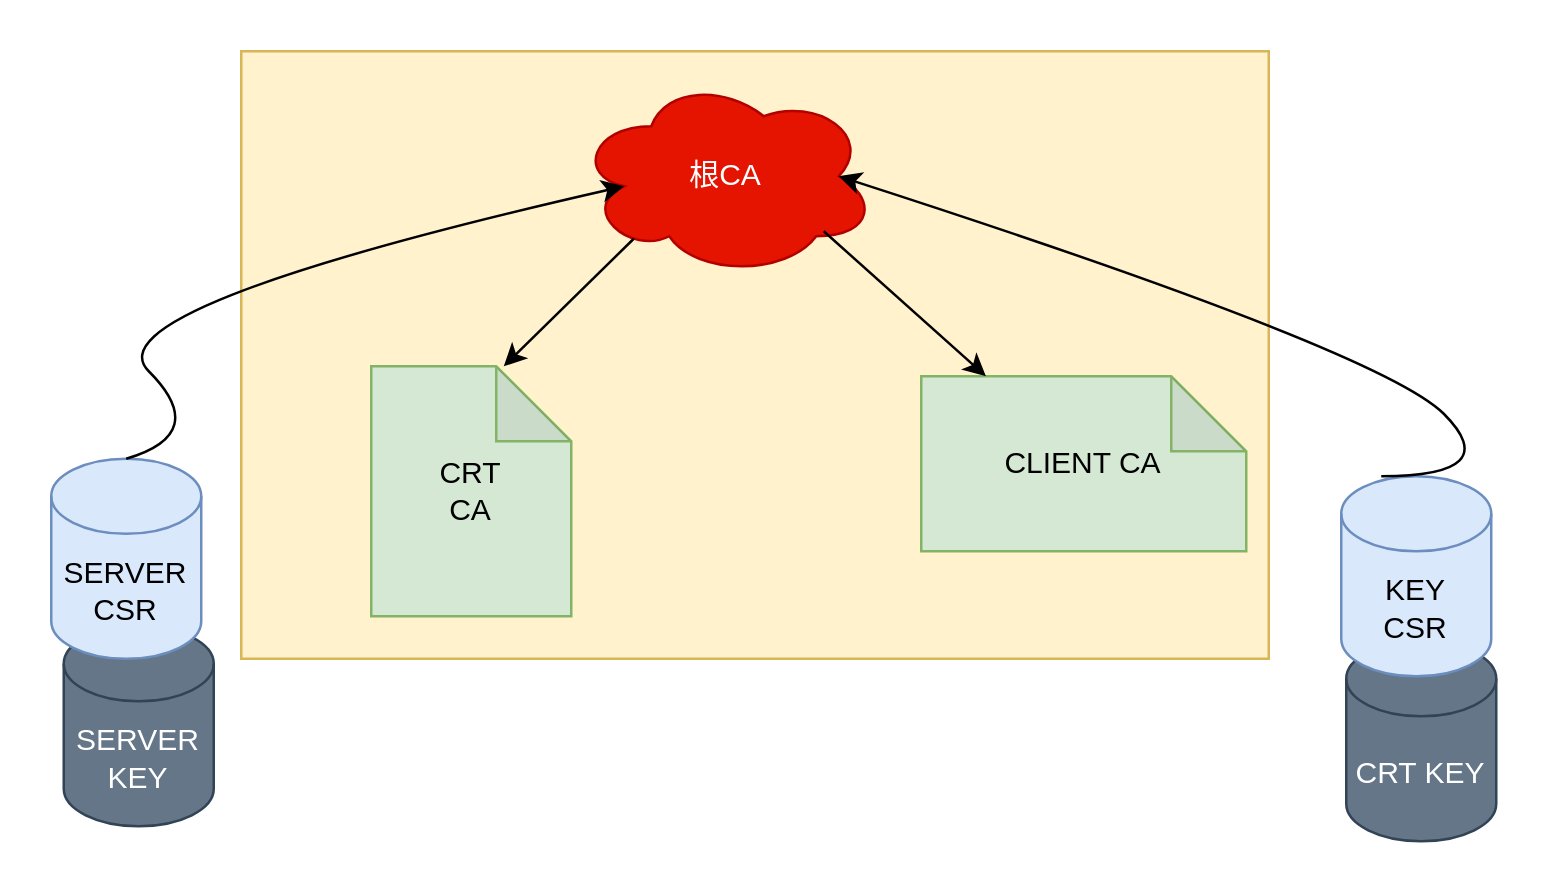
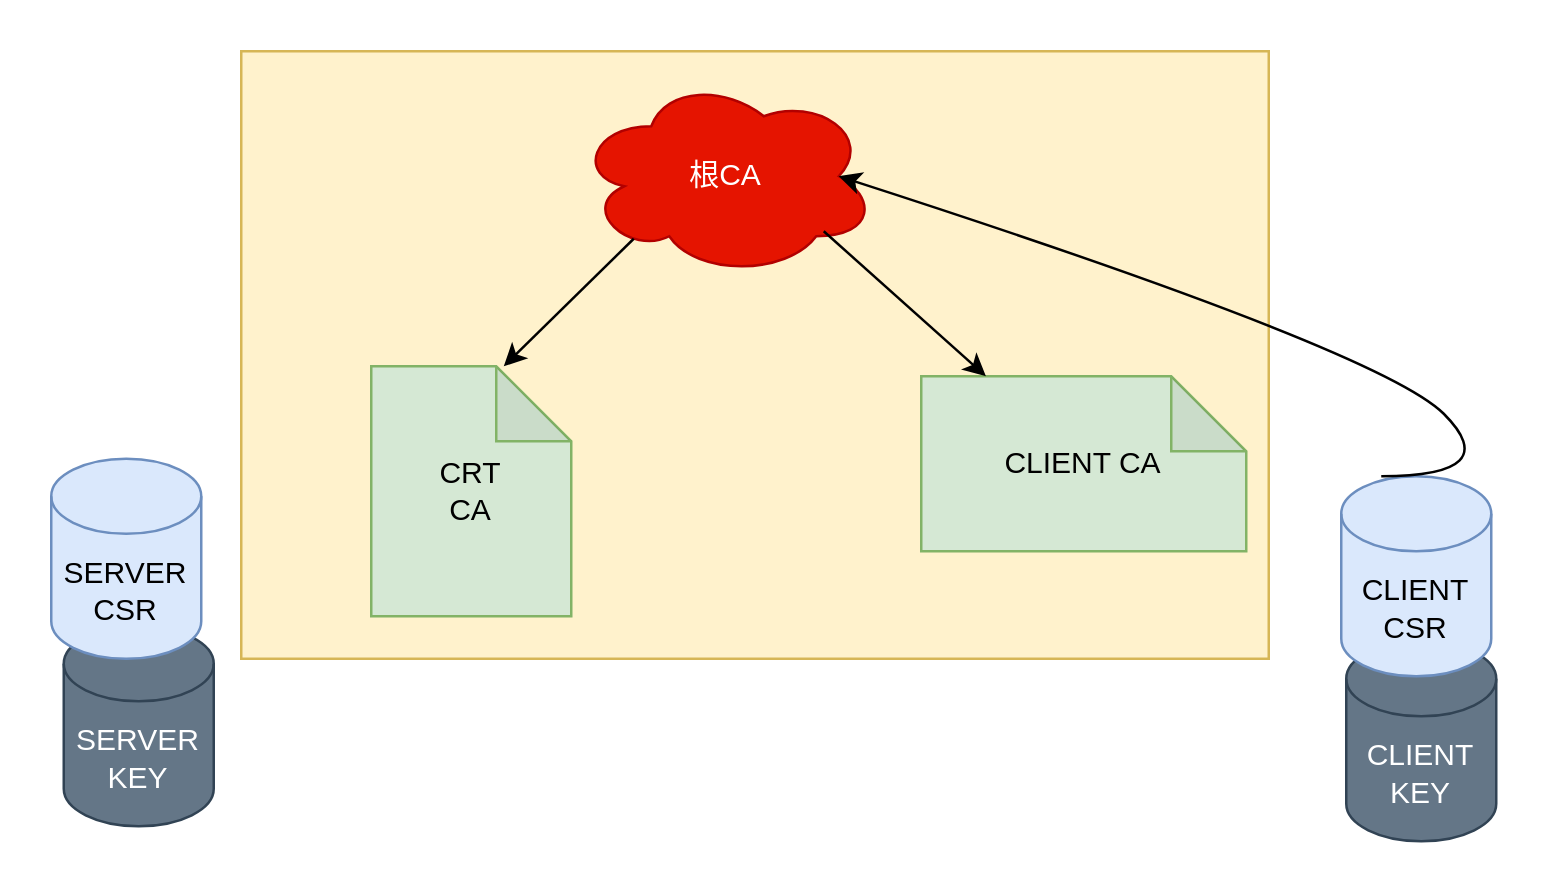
edge "SERVER CSR" -> "根CA": removed
node "KEY CSR": label "KEY CSR" -> "CLIENT CSR"
node "CRT KEY": label "CRT KEY" -> "CLIENT KEY"
